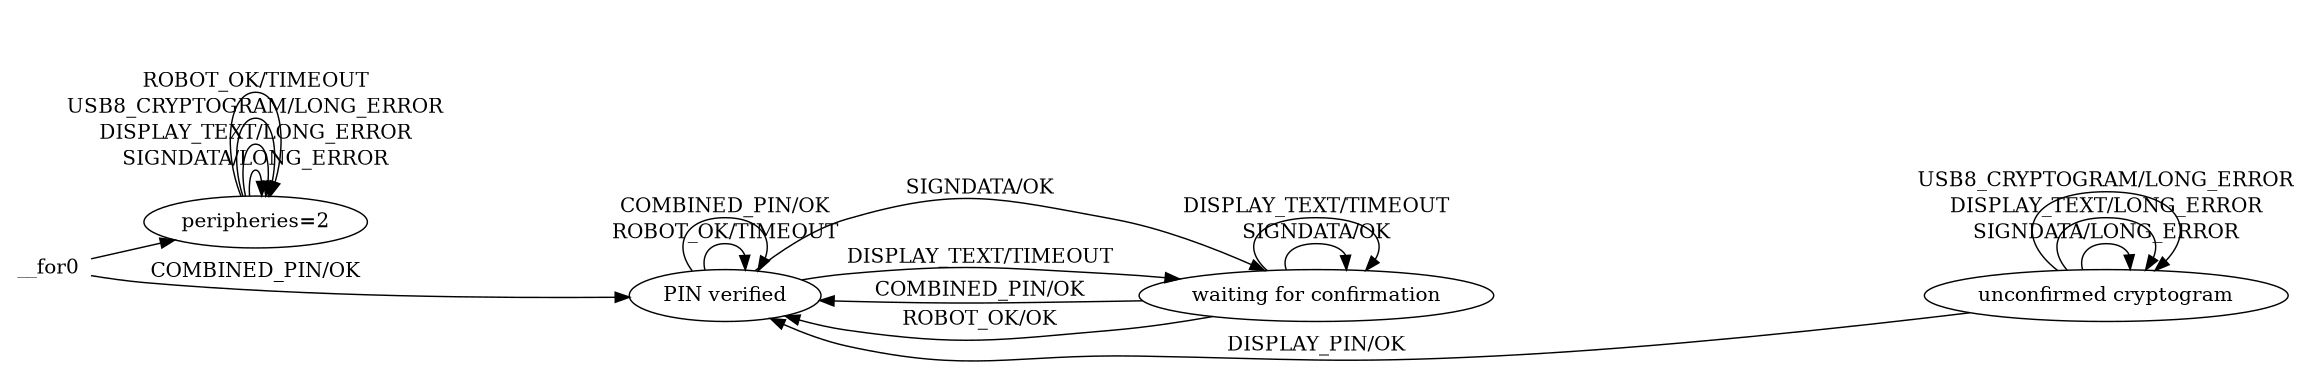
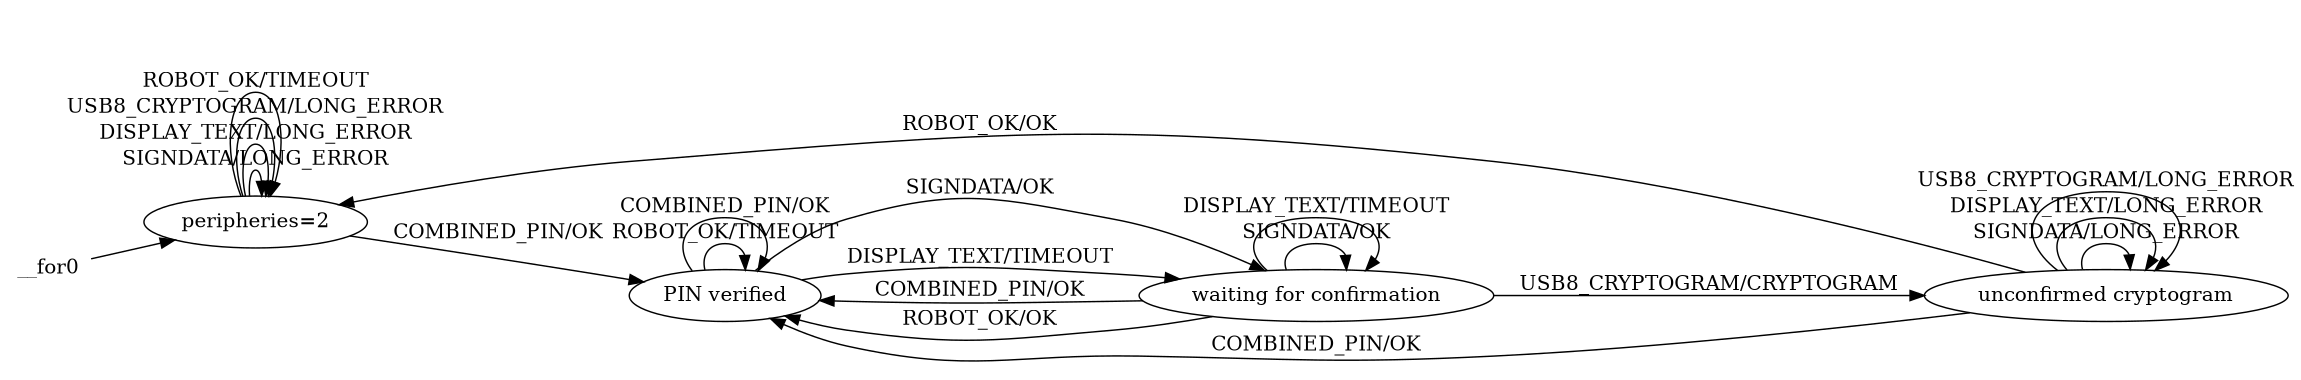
edge "unconfirmed cryptogram" -> "peripheries=2": added, label "ROBOT_OK/OK"
edge "__for0" -> "PIN verified": now "peripheries=2" -> "PIN verified"
edge "waiting for confirmation" -> "unconfirmed cryptogram": added, label "USB8_CRYPTOGRAM/CRYPTOGRAM"
edge "unconfirmed cryptogram" -> "PIN verified": label "DISPLAY_PIN/OK" -> "COMBINED_PIN/OK"
